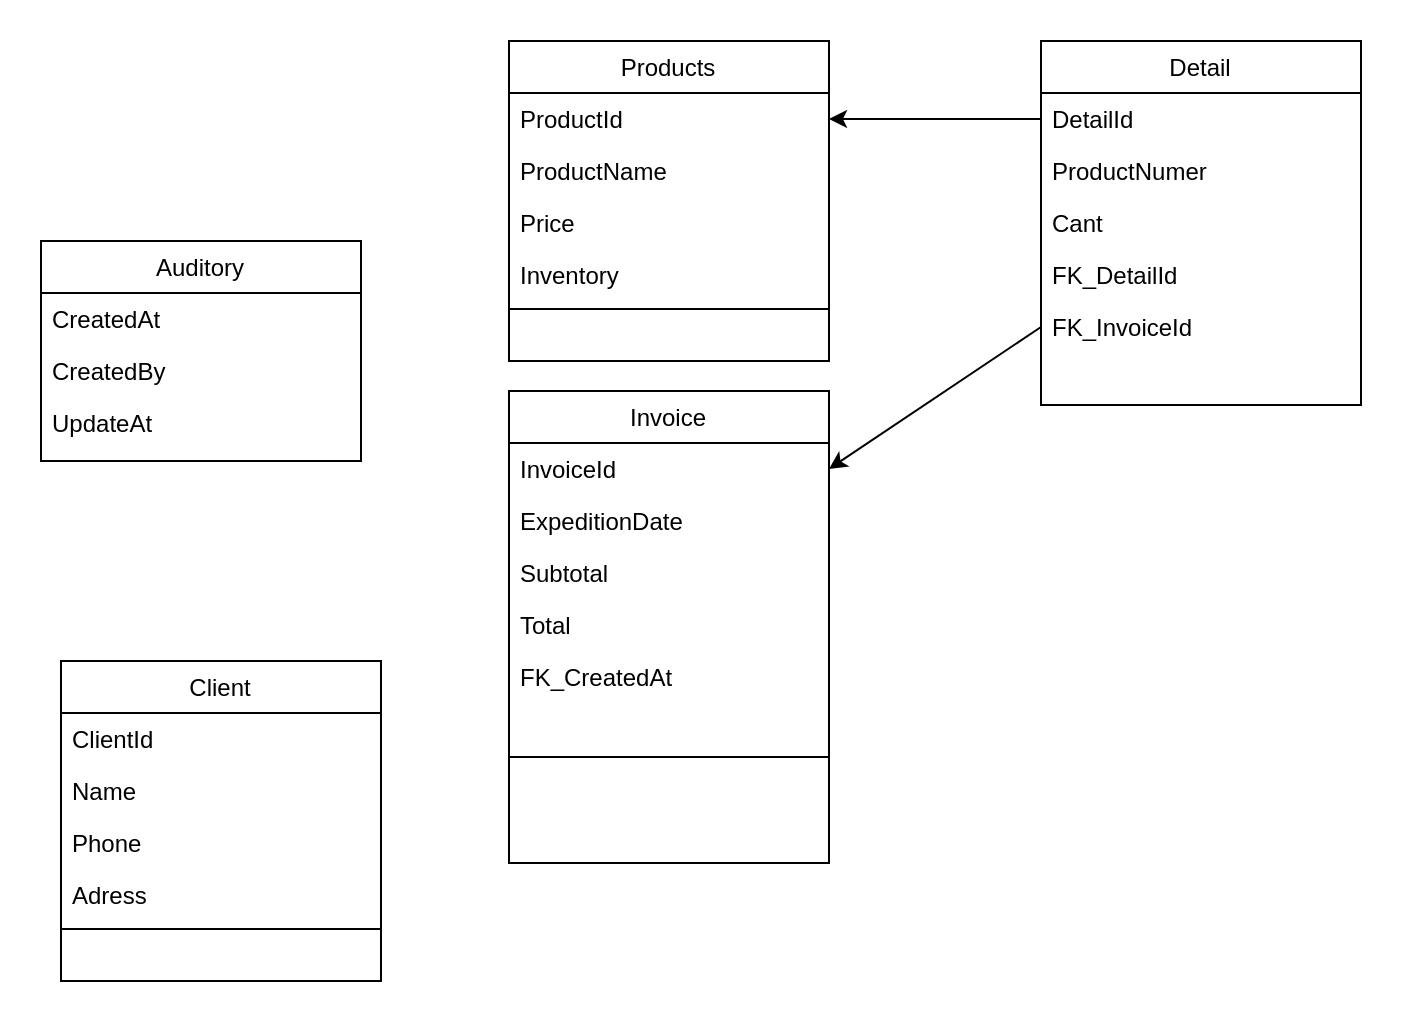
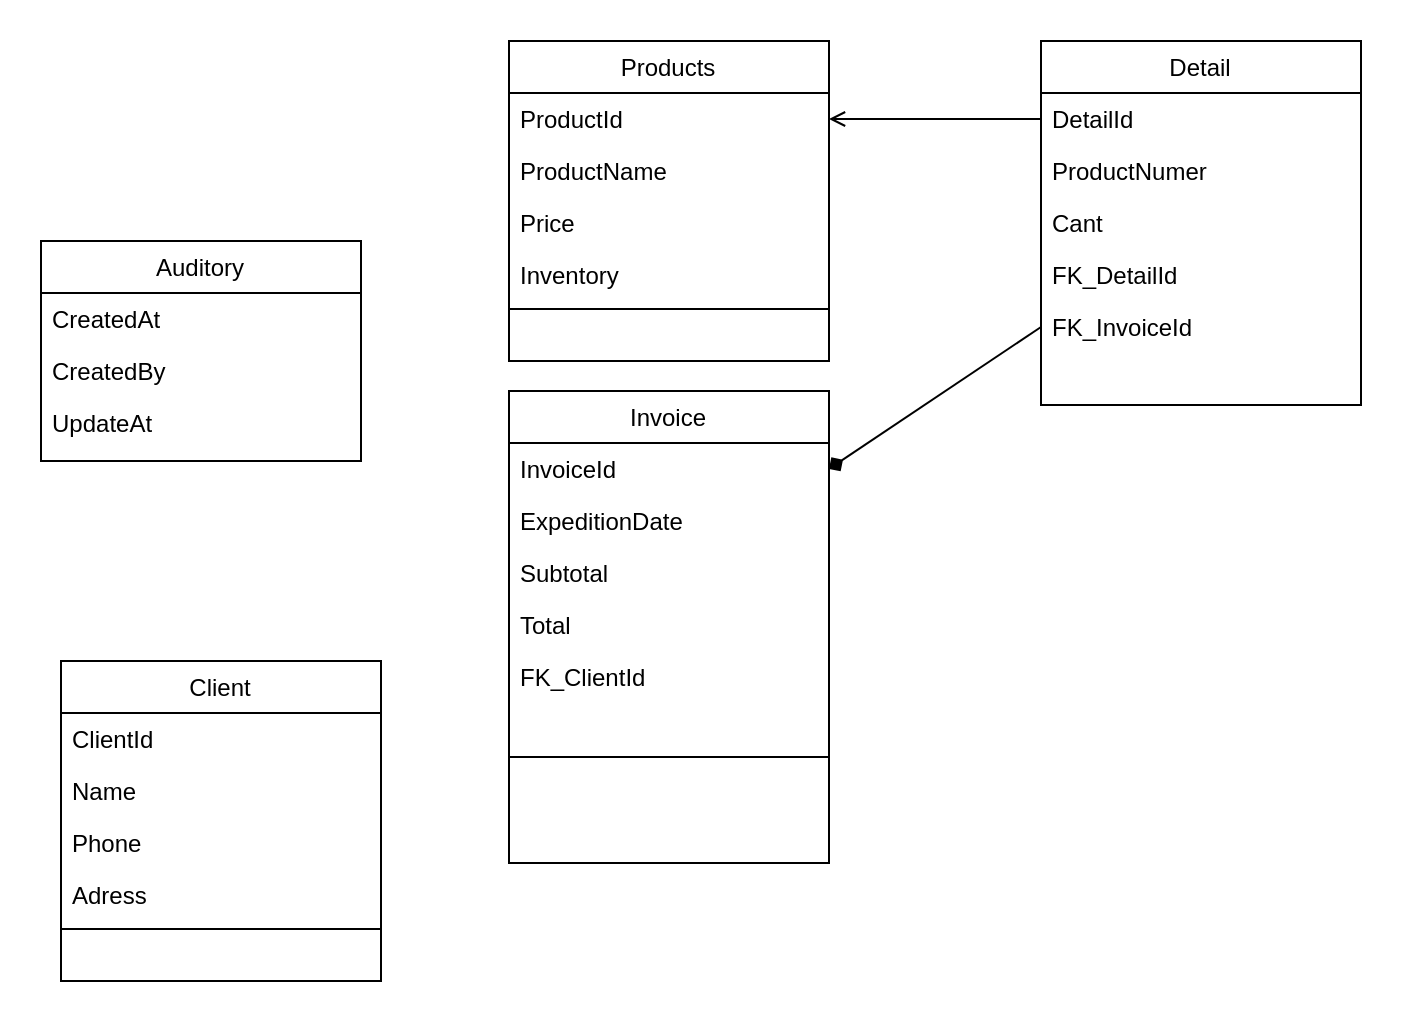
edge "DetailId" -> "ProductId": arrowhead classic -> open
edge "FK_InvoiceId" -> "InvoiceId": arrowhead classic -> diamond
node "FK_CreatedAt": label "FK_CreatedAt" -> "FK_ClientId"
